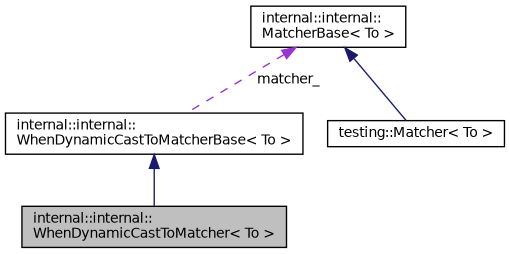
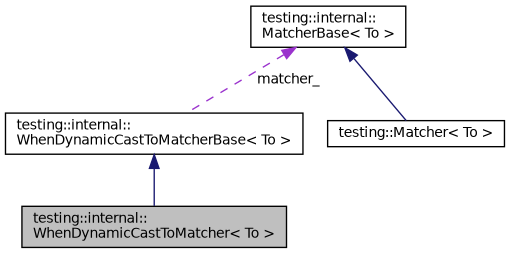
node "internal::internal:: MatcherBase< To >": label "internal::internal:: MatcherBase< To >" -> "testing::internal:: MatcherBase< To >"
node "internal::internal:: WhenDynamicCastToMatcherBase< To >": label "internal::internal:: WhenDynamicCastToMatcherBase< To >" -> "testing::internal:: WhenDynamicCastToMatcherBase< To >"
node "internal::internal:: WhenDynamicCastToMatcher< To >": label "internal::internal:: WhenDynamicCastToMatcher< To >" -> "testing::internal:: WhenDynamicCastToMatcher< To >"
